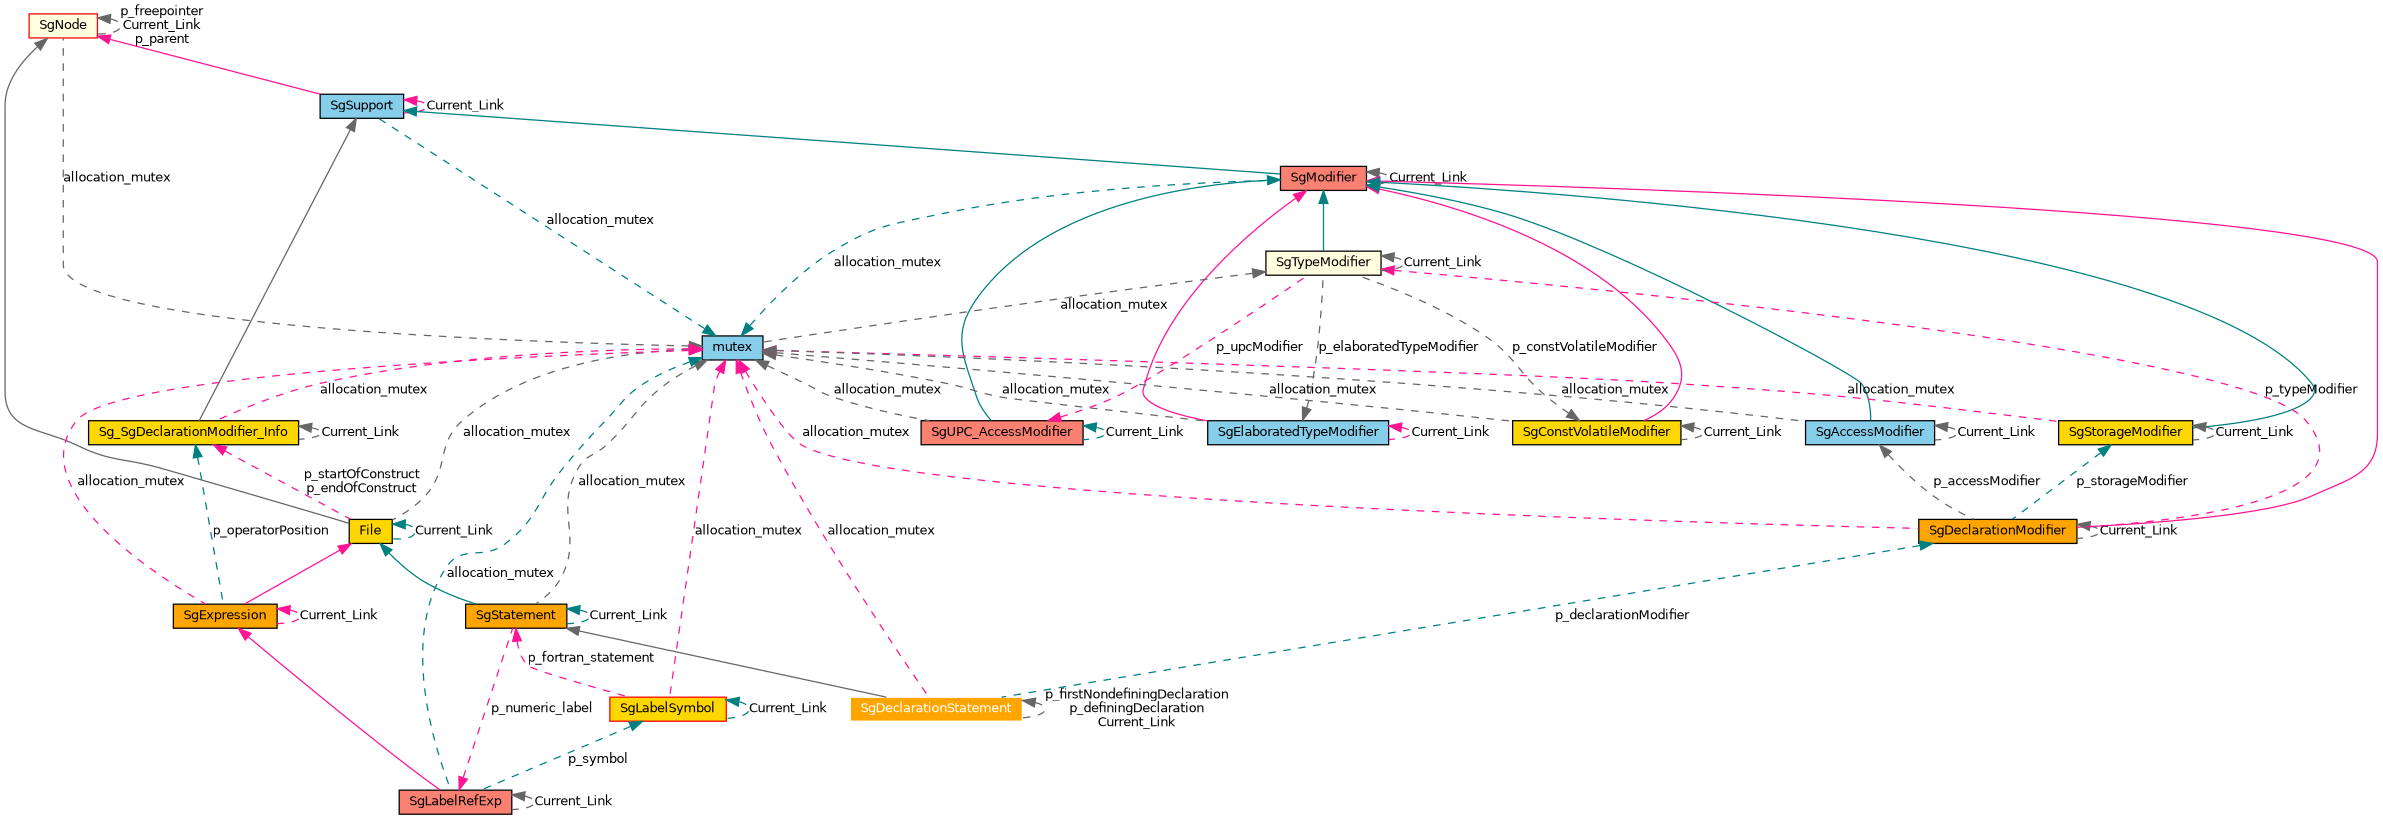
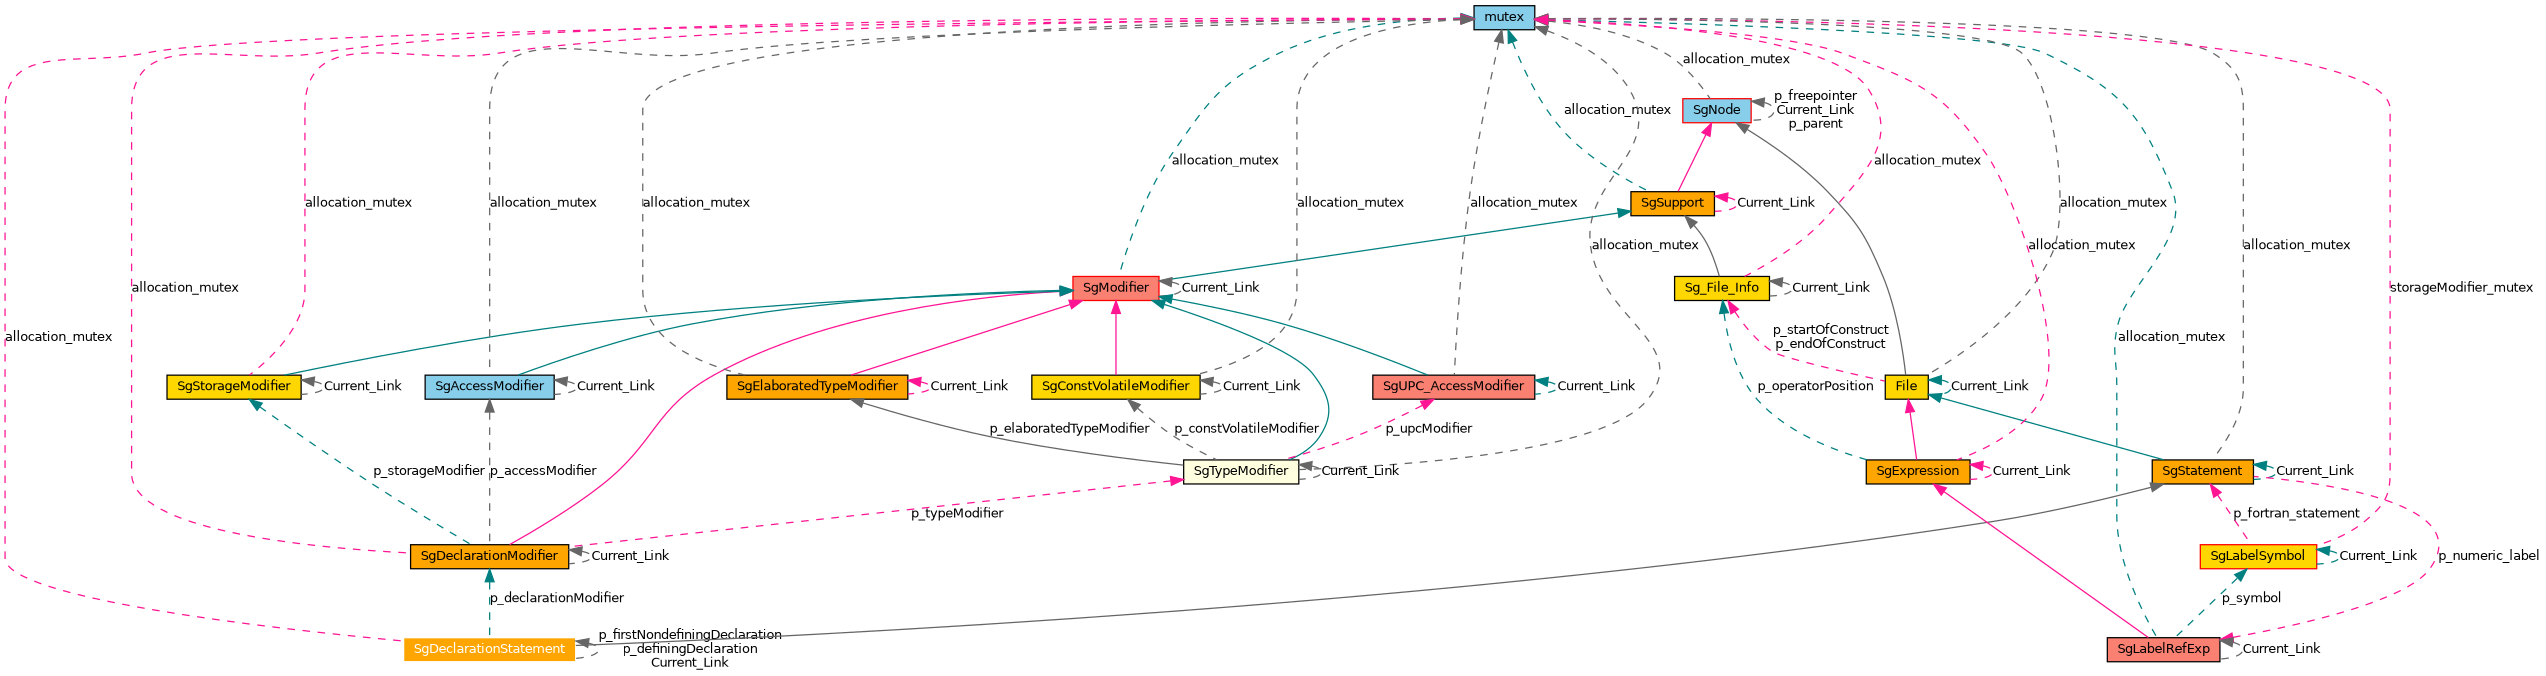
node "SgNode": fillcolor lightyellow -> skyblue
node "SgSupport": fillcolor skyblue -> orange
node "SgModifier": color black -> red
edge "mutex" -> "SgTypeModifier": reversed
edge "SgTypeModifier" -> "SgElaboratedTypeModifier": style dashed -> solid
node "Sg_SgDeclarationModifier_Info": label "Sg_SgDeclarationModifier_Info" -> "Sg_File_Info"
node "SgElaboratedTypeModifier": fillcolor skyblue -> orange
edge "SgLabelSymbol" -> "mutex": label "allocation_mutex" -> "storageModifier_mutex"
